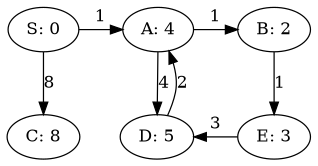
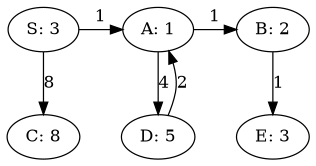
node "S: 0": label "S: 0" -> "S: 3"
node "A: 4": label "A: 4" -> "A: 1"
edge "E: 3" -> "D: 5": removed, label "3"
